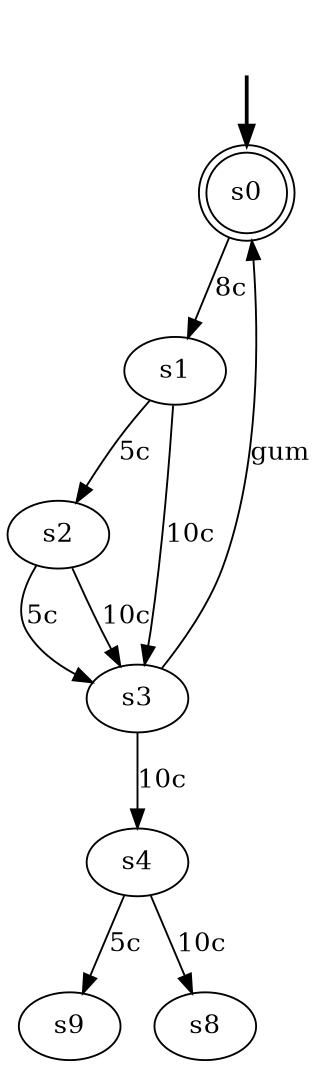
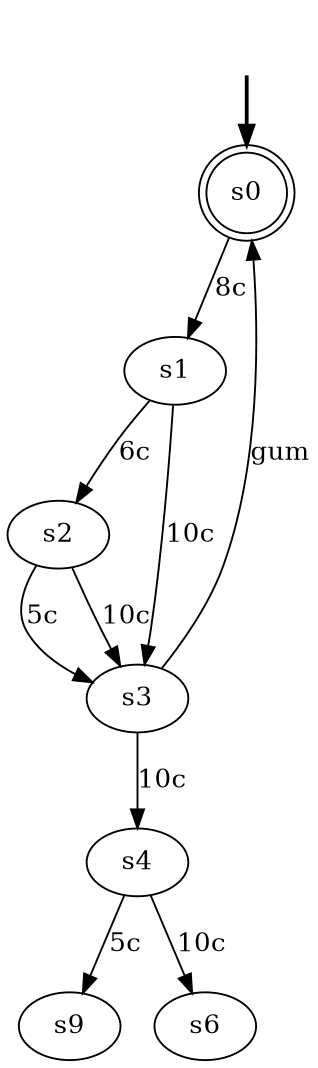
edge "s1" -> "s2": label "5c" -> "6c"
node "s8": label "s8" -> "s6"
